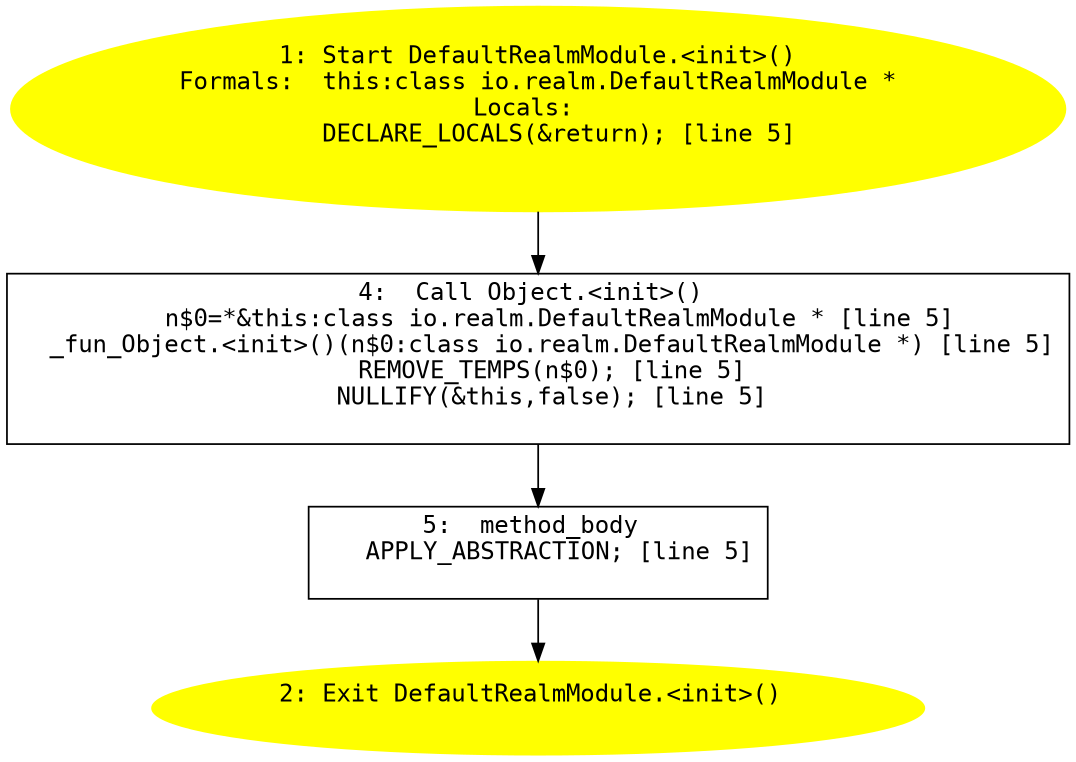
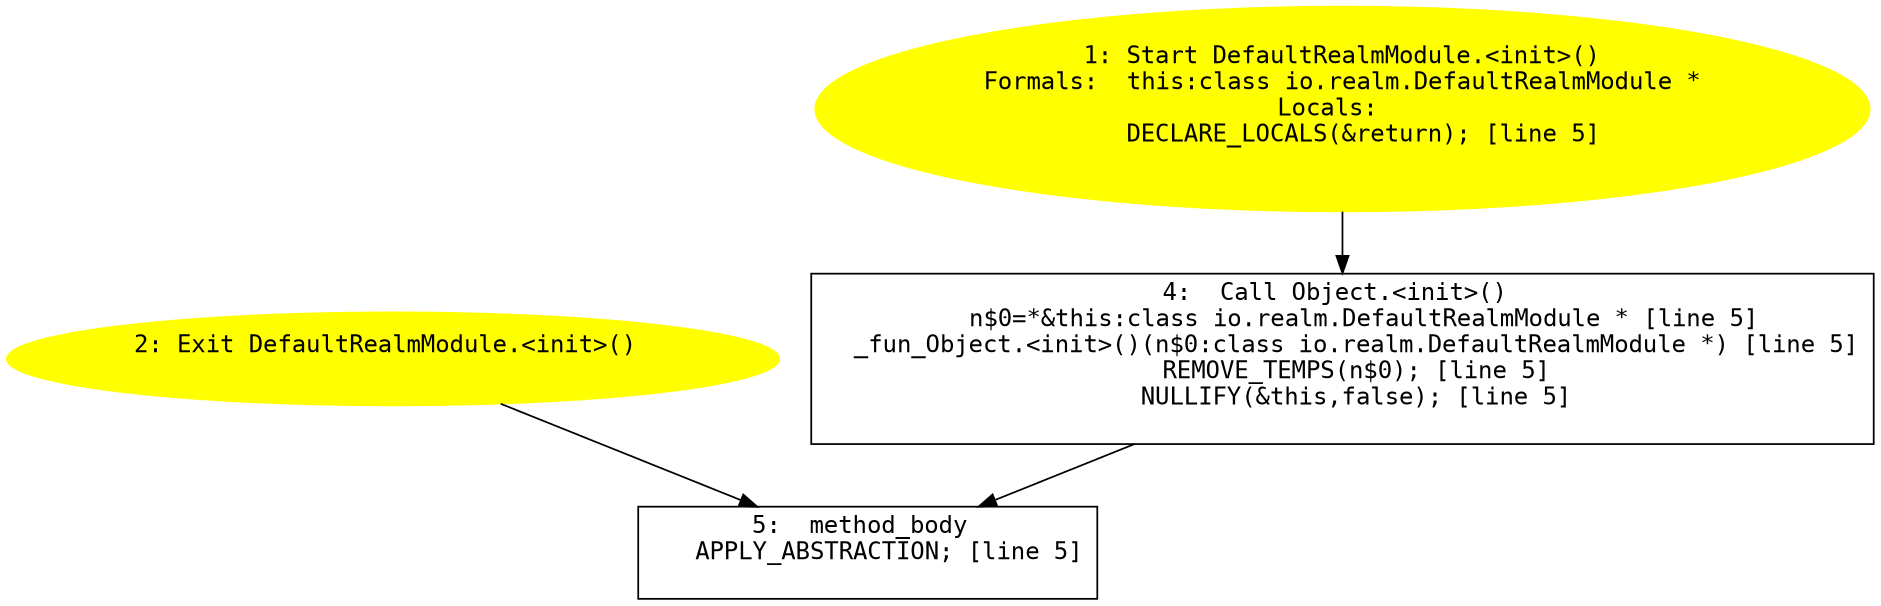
edge "5:  method_body APPLY_ABSTRACTION; [line 5]" -> "2: Exit DefaultRealmModule.<init>()": reversed
